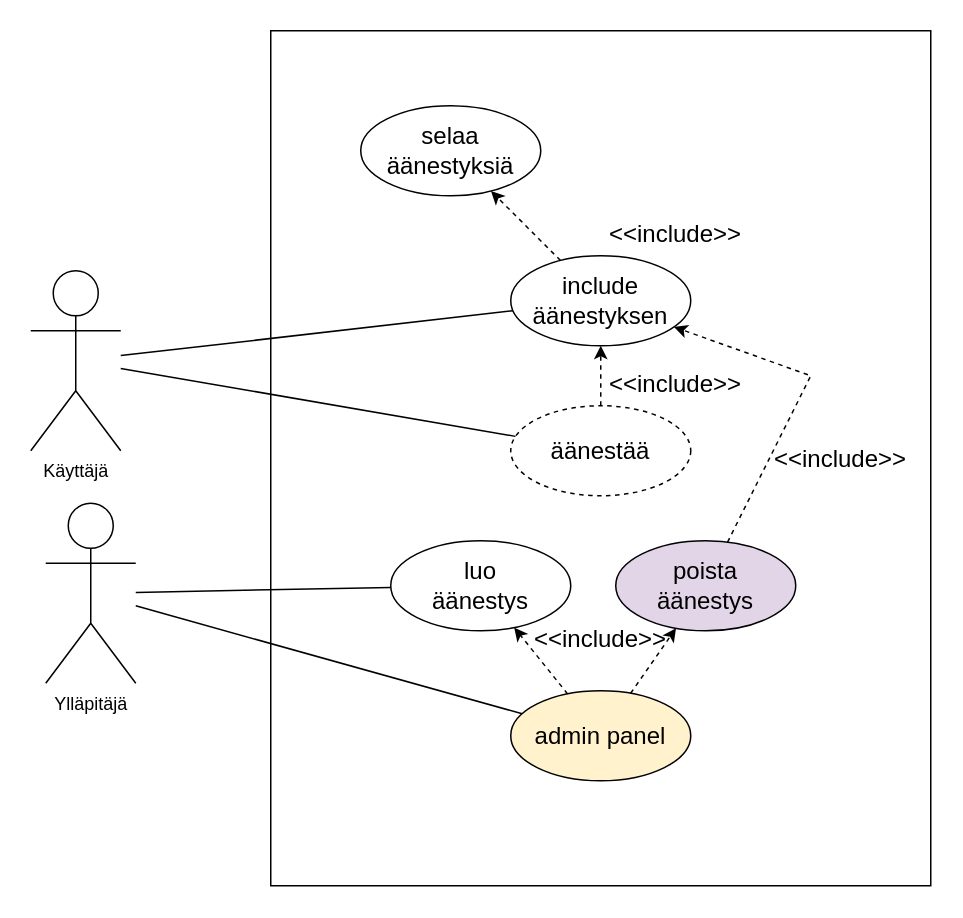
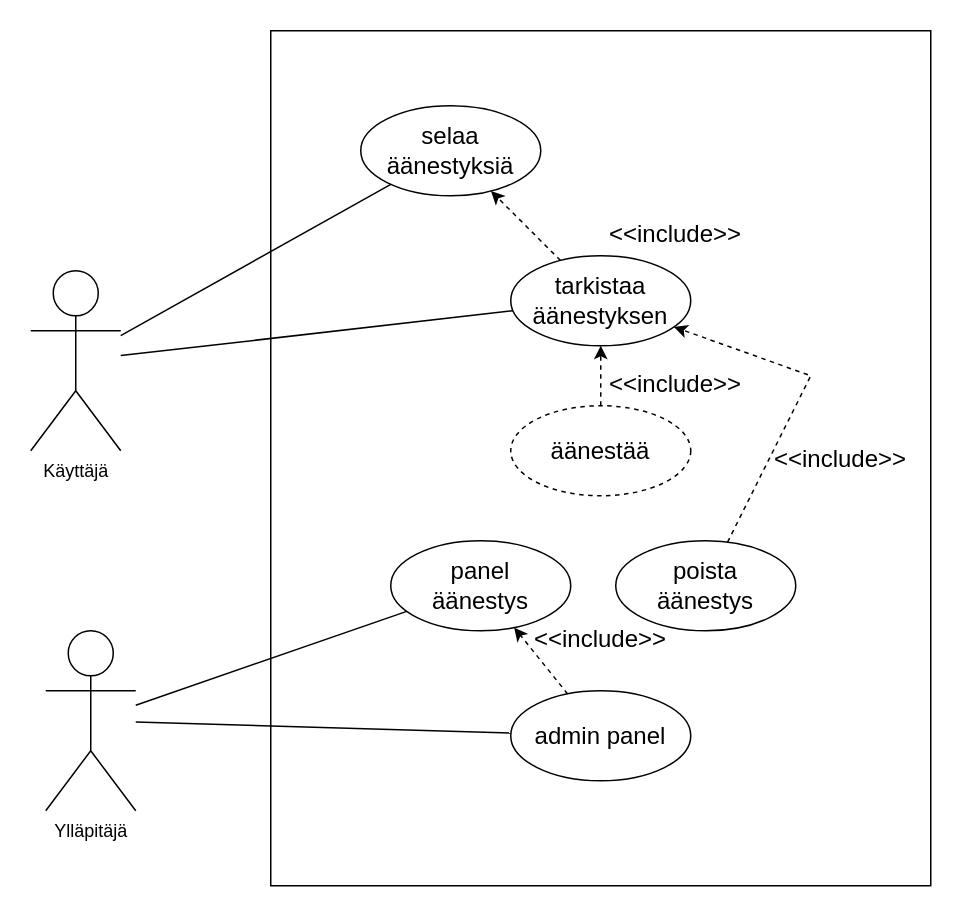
edge "selaa äänestyksiä" -- "Käyttäjä": added
node "include äänestyksen": label "include äänestyksen" -> "tarkistaa äänestyksen"
edge "Käyttäjä" -- "äänestää": removed
node "luo äänestys": label "luo äänestys" -> "panel äänestys"
node "poista äänestys": fillcolor #e1d5e7 -> #ffffff
node "Ylläpitäjä": moved (91, 593) -> (91, 721)
edge "admin panel" -> "poista äänestys": removed
node "admin panel": fillcolor #fff2cc -> #ffffff
